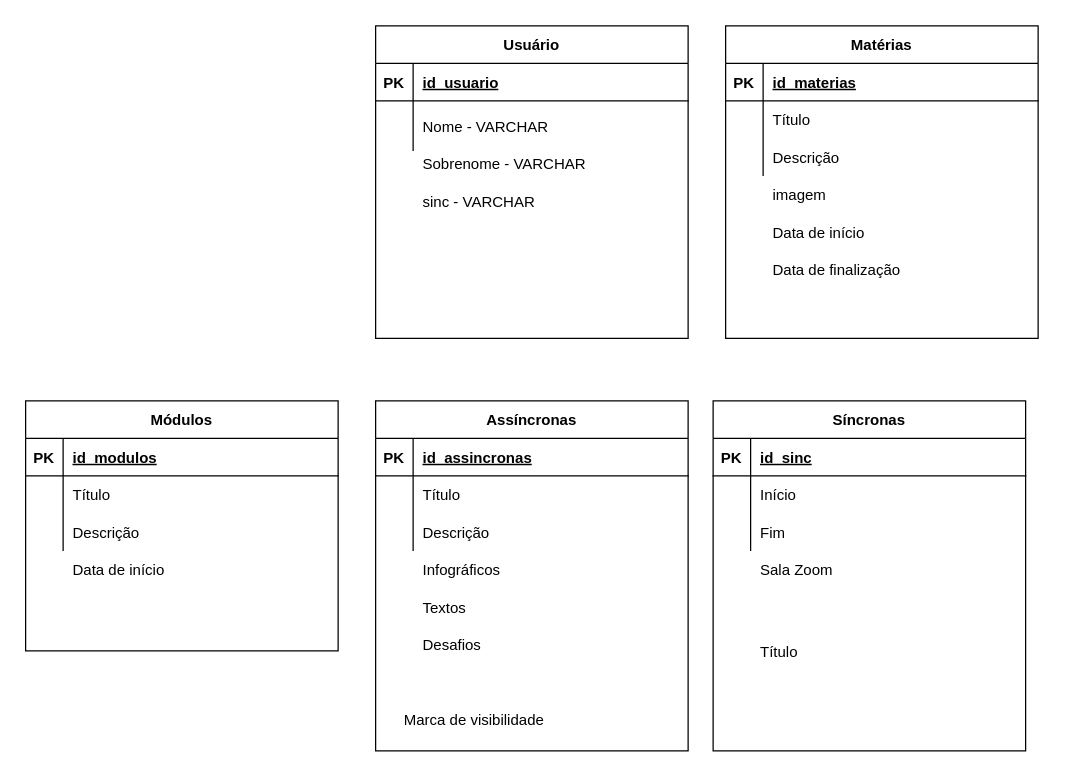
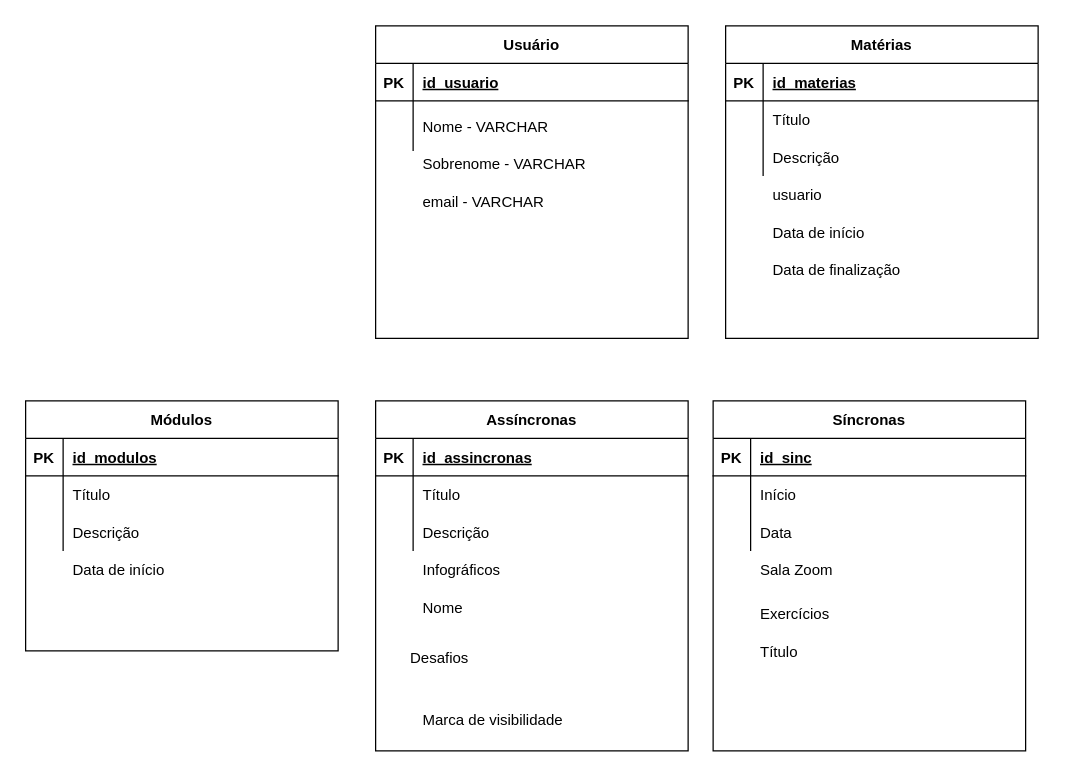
node "imagem": label "imagem" -> "usuario"
node "sinc - VARCHAR": label "sinc - VARCHAR" -> "email - VARCHAR"
node "Fim": label "Fim" -> "Data"
node "Textos": label "Textos" -> "Nome"
node "Exercícios": added
node "Desafios": moved (551, 644) -> (538, 657)
node "Marca de visibilidade": moved (532, 719) -> (551, 719)
